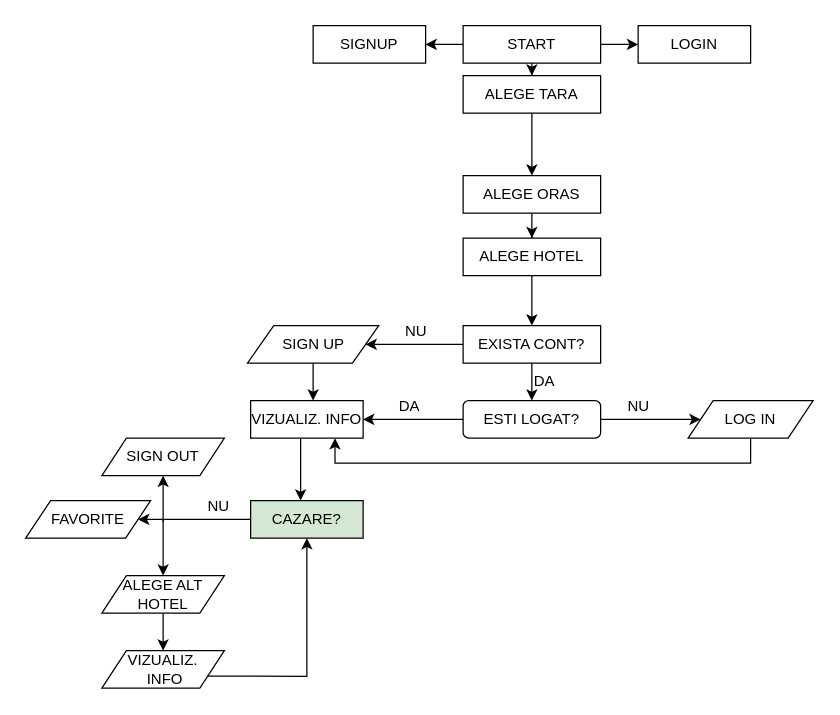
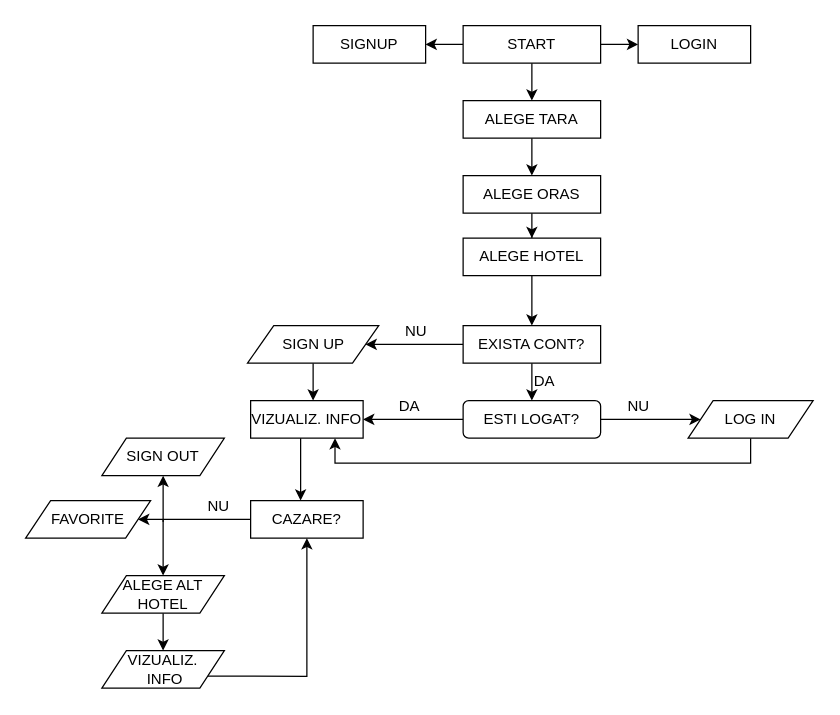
node "ALEGE TARA": moved (532, 94) -> (532, 119)
node "CAZARE?": fillcolor #d5e8d4 -> #ffffff
